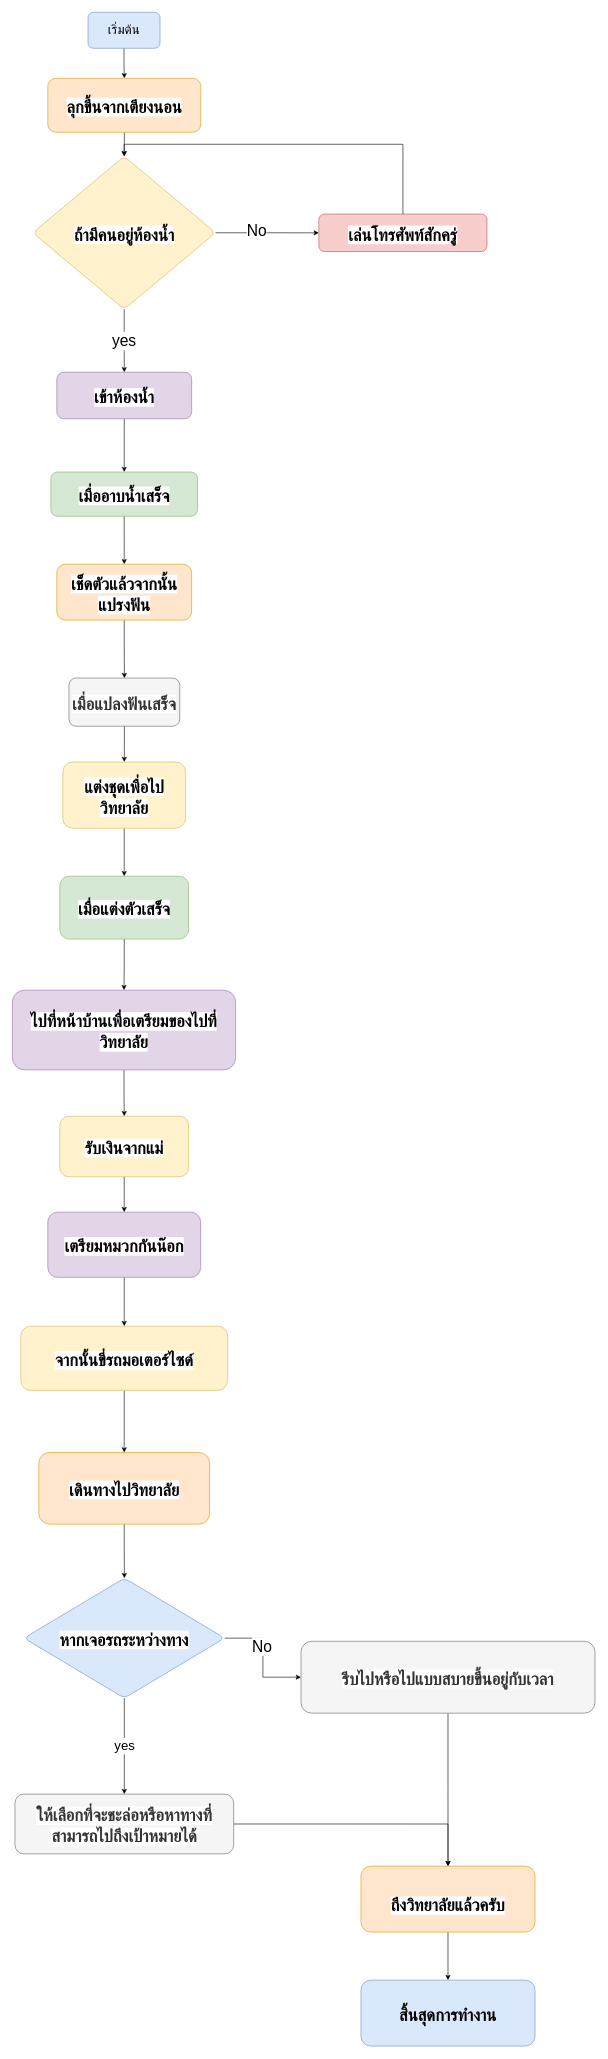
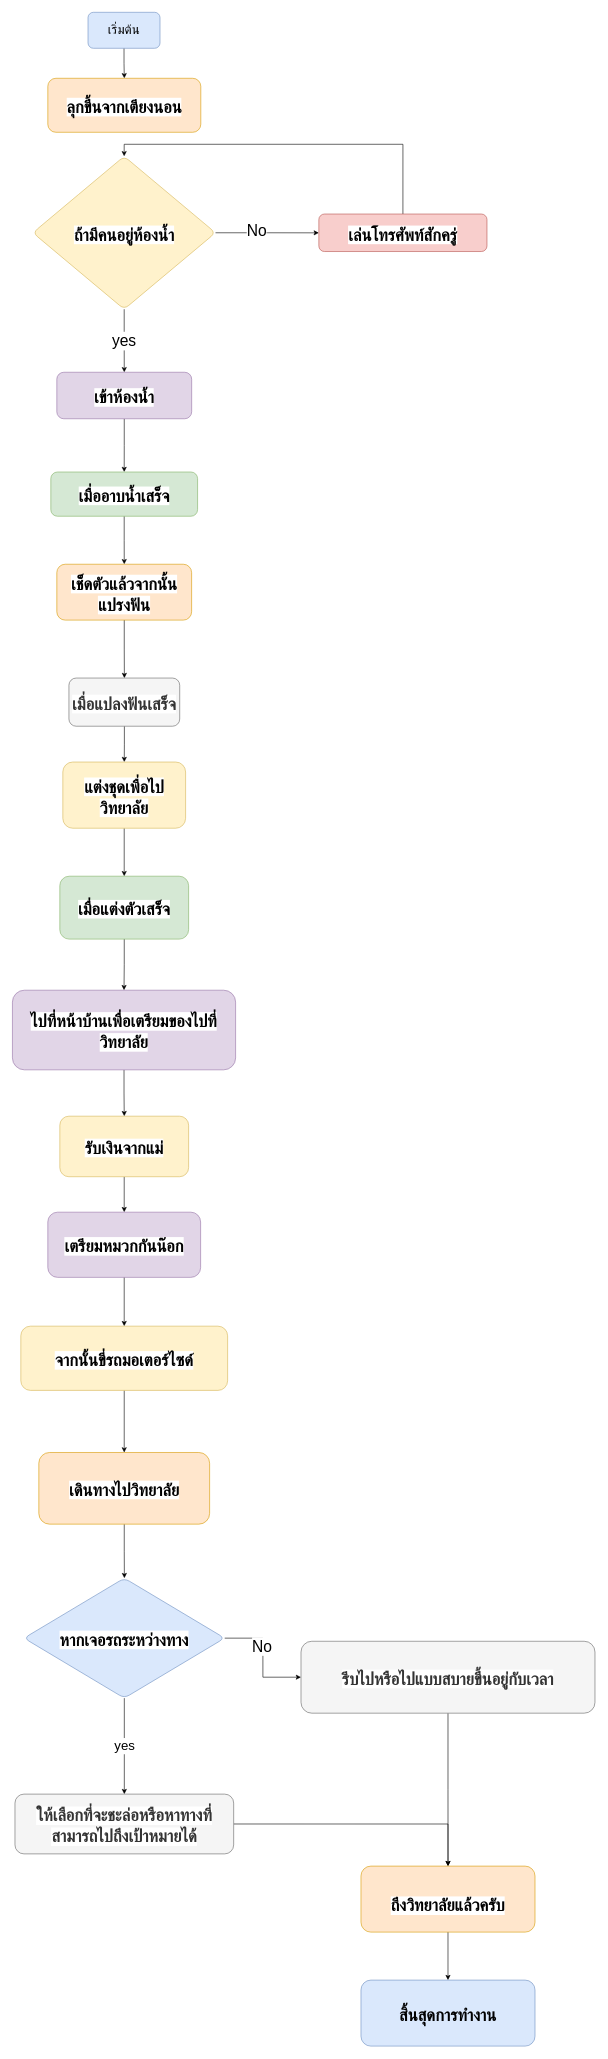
edge "ลุกขึ้นจากเตียงนอน" -> "ถ้ามีคนอยู่ห้องน้ำ": removed
